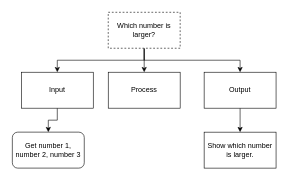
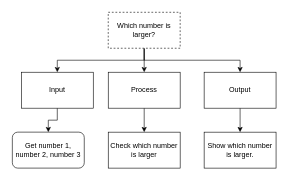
edge "Process" -> "Check which number is larger": added
node "Check which number is larger": added
